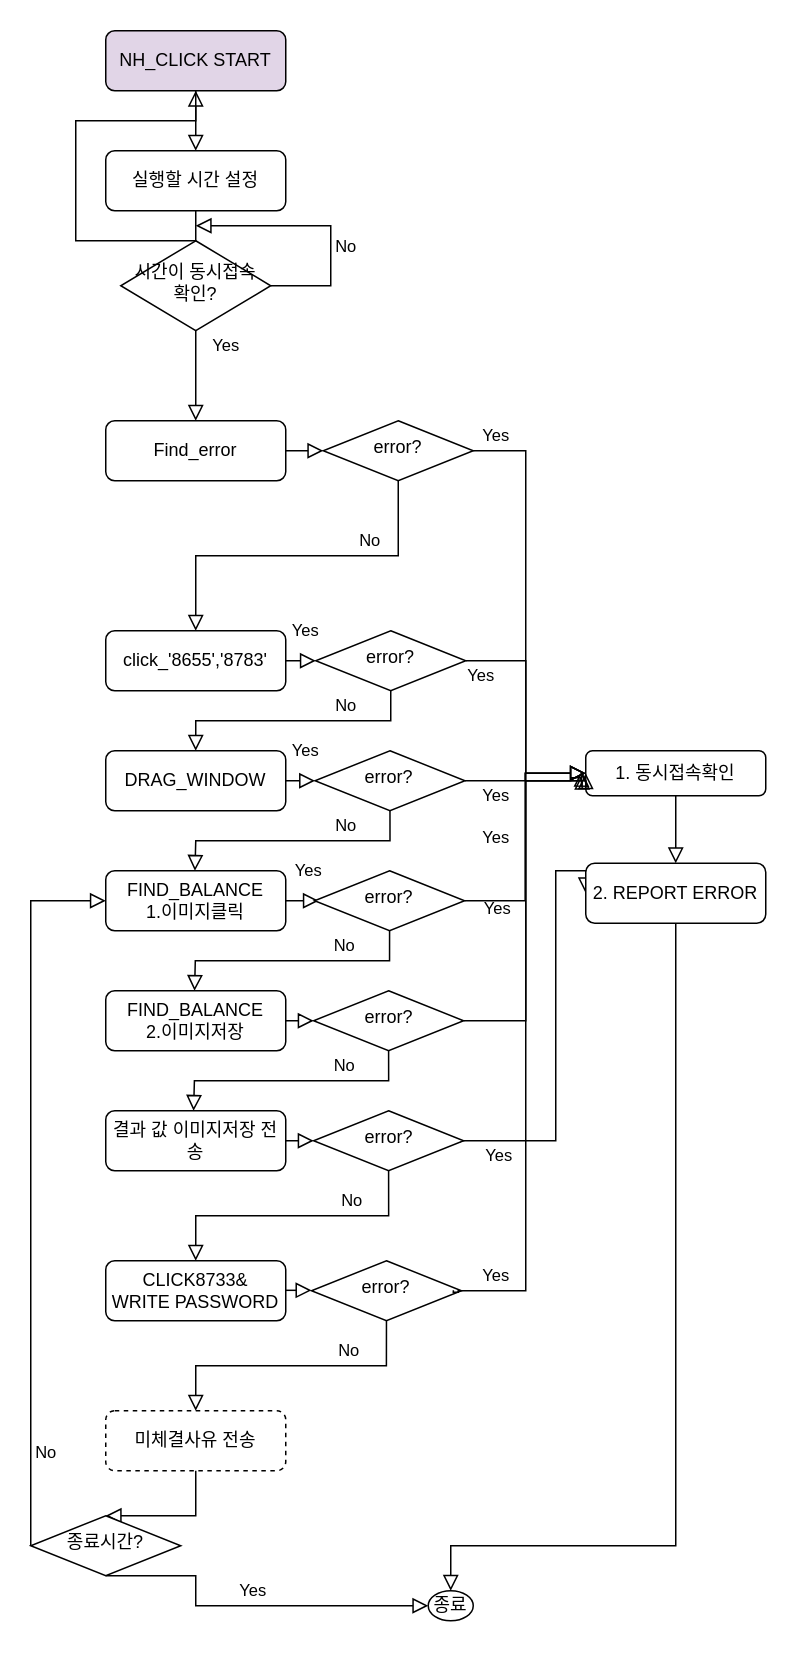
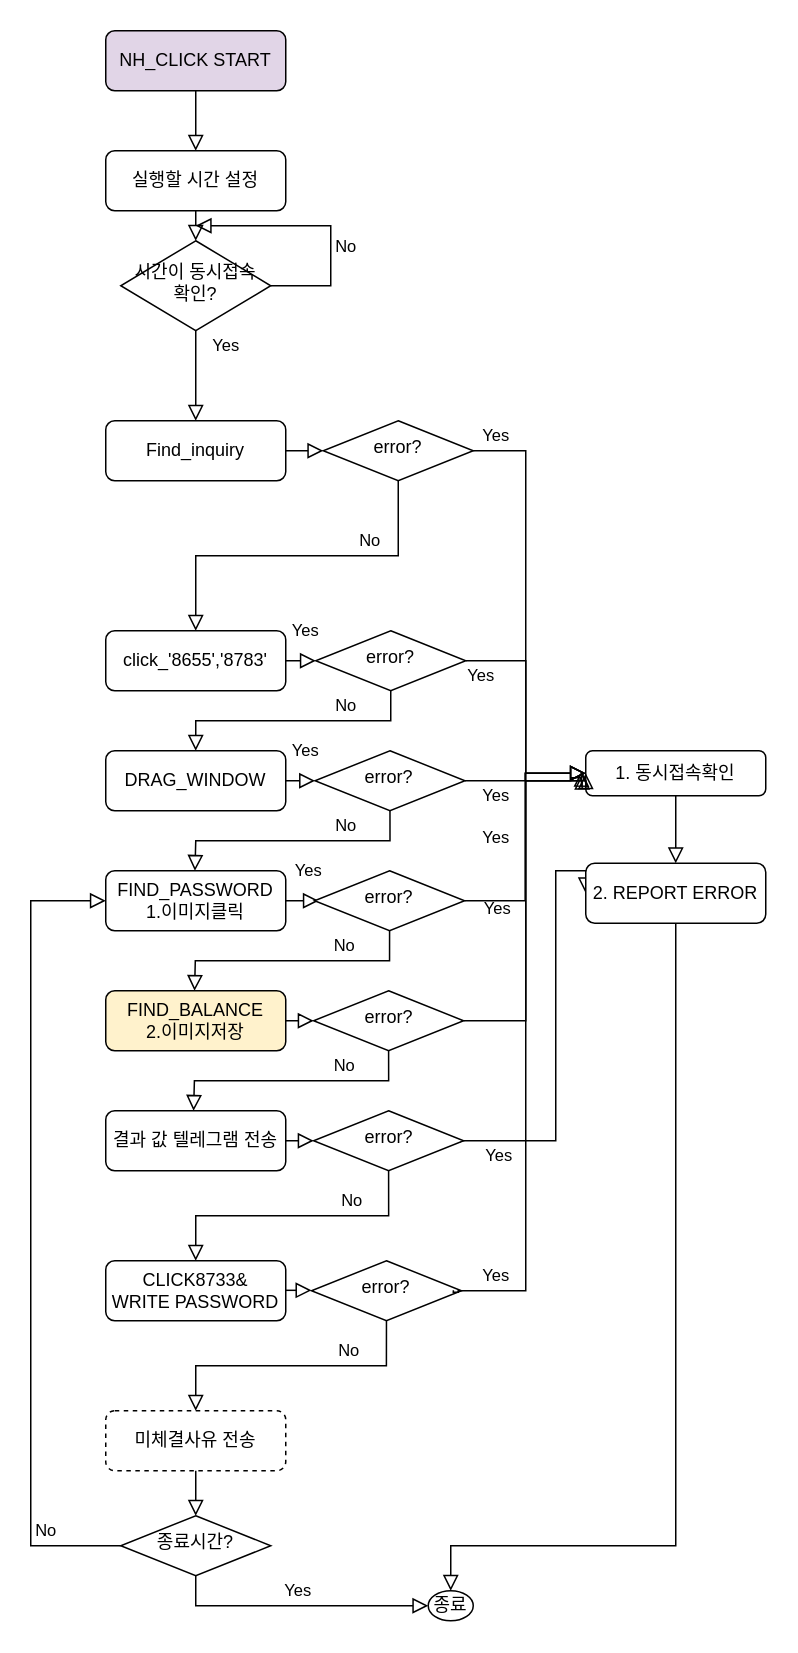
edge "실행할 시간 설정" -> "NH_CLICK START": now "실행할 시간 설정" -> "시간이 동시접속확인?"
node "Find_error": label "Find_error" -> "Find_inquiry"
node "FIND_BALANCE 1.이미지클릭": label "FIND_BALANCE 1.이미지클릭" -> "FIND_PASSWORD 1.이미지클릭"
node "FIND_BALANCE 2.이미지저장": fillcolor #ffffff -> #fff2cc
node "결과 값 이미지저장 전송": label "결과 값 이미지저장 전송" -> "결과 값 텔레그램 전송"
node "종료시간?": moved (106, 1546) -> (196, 1546)
